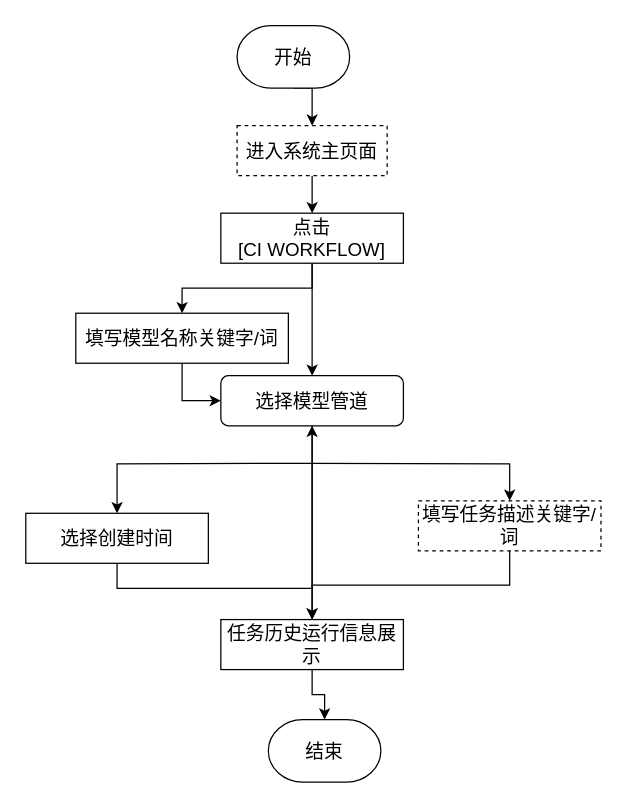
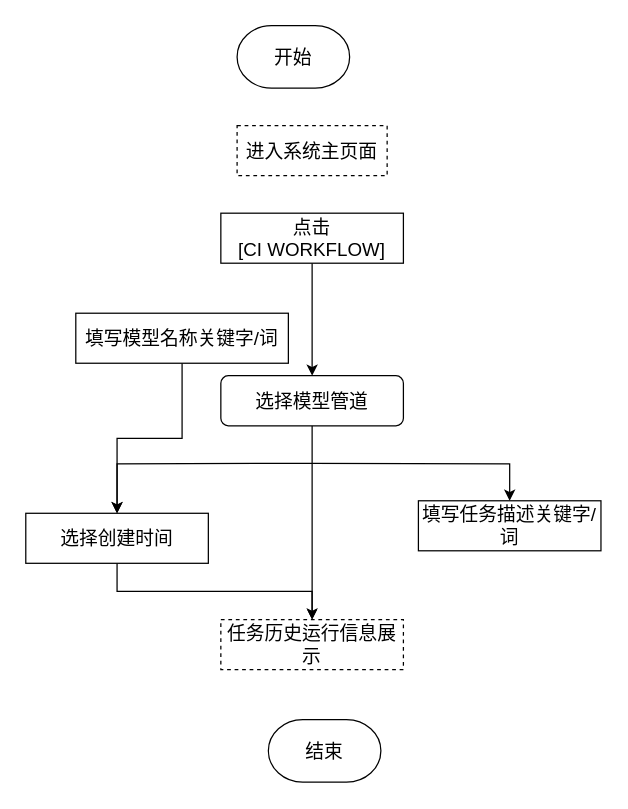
edge "开始" -> "进入系统主页面": removed
edge "进入系统主页面" -> "点击 [CI WORKFLOW]": removed
edge "点击 [CI WORKFLOW]" -> "填写模型名称关键字/词": removed
edge "填写模型名称关键字/词" -> "选择模型管道": now "填写模型名称关键字/词" -> "选择创建时间"
edge "选择模型管道" -> "任务历史运行信息展示": arrowhead classic -> open
node "填写任务描述关键字/词": style dashed -> solid
edge "填写任务描述关键字/词" -> "任务历史运行信息展示": removed
edge "选择创建时间" -> "选择模型管道": now "选择创建时间" -> "任务历史运行信息展示"
node "任务历史运行信息展示": style solid -> dashed
edge "任务历史运行信息展示" -> "结束": removed
